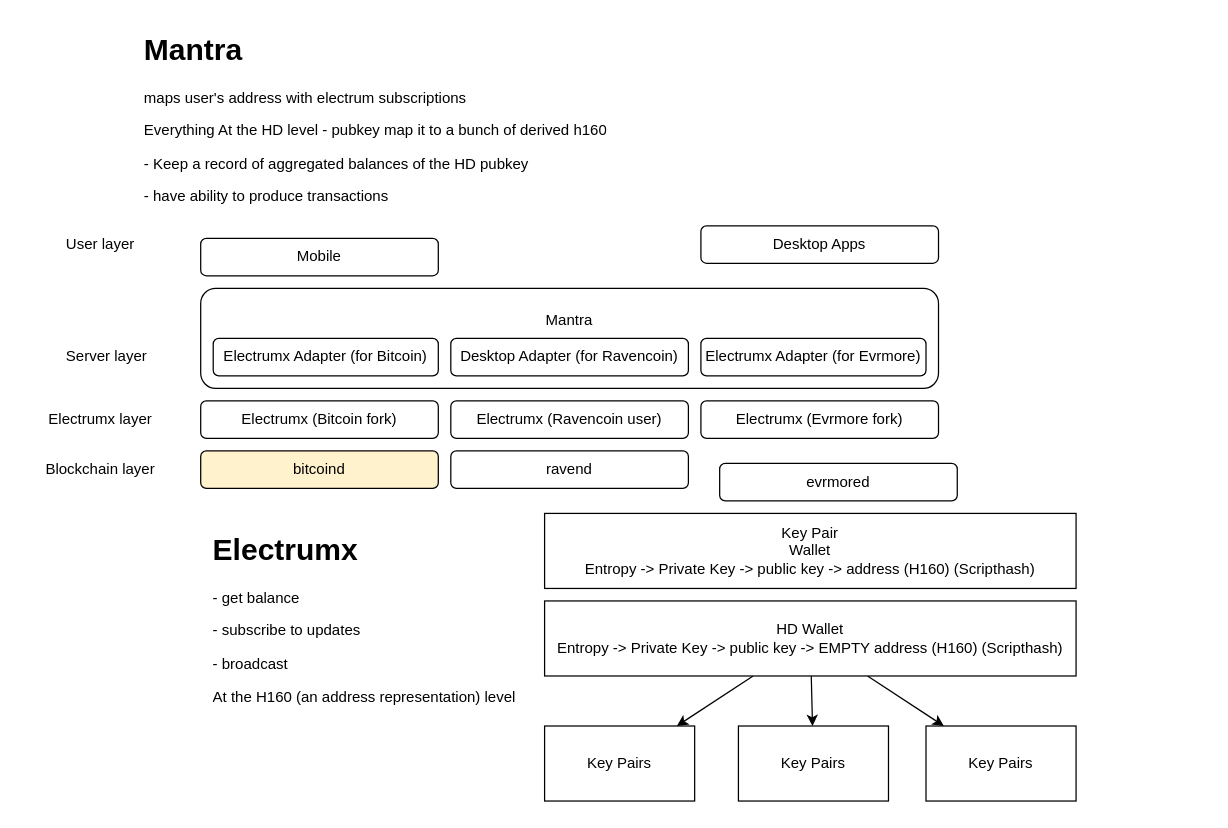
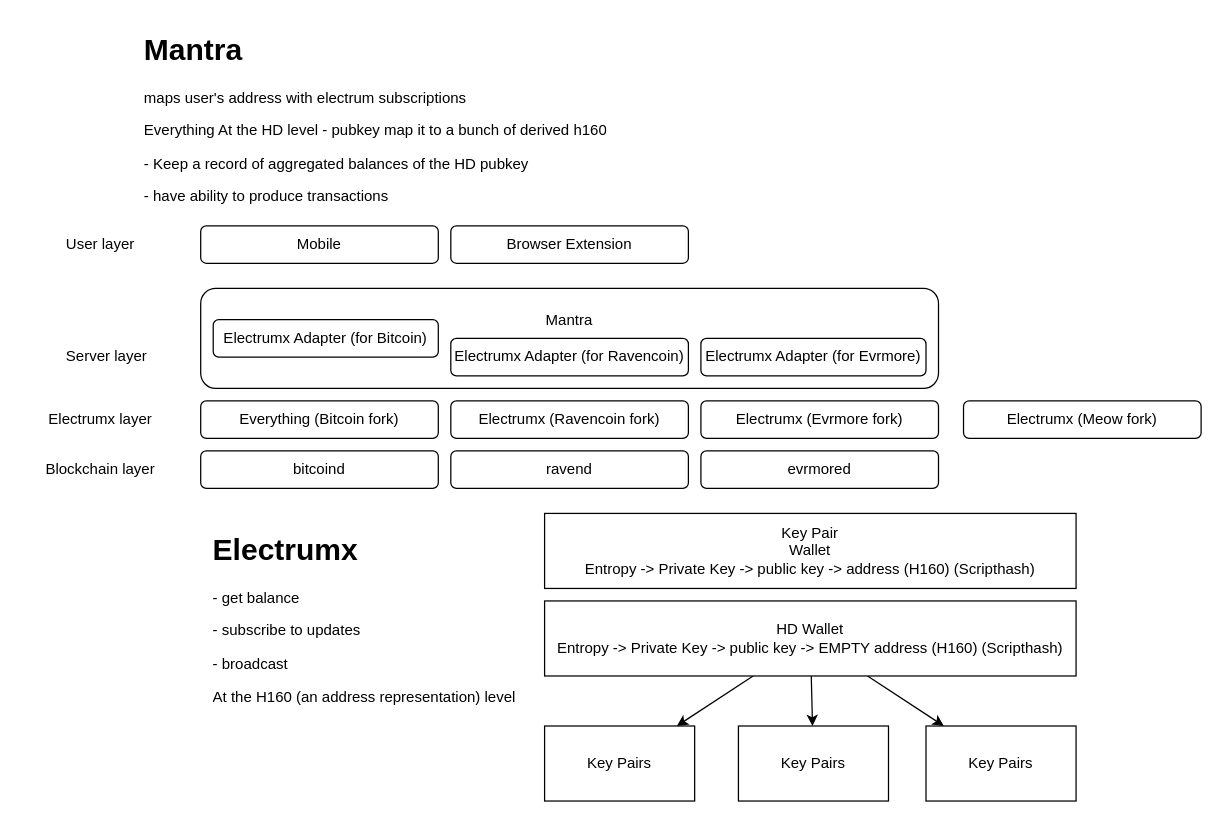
node "Browser Extension": added
node "Desktop Apps": removed
node "Mobile": moved (319, 257) -> (319, 244)
node "Electrumx Adapter (for Bitcoin)": moved (326, 357) -> (326, 338)
node "Desktop Adapter (for Ravencoin)": label "Desktop Adapter (for Ravencoin)" -> "Electrumx Adapter (for Ravencoin)"
node "Electrumx (Bitcoin fork)": label "Electrumx (Bitcoin fork)" -> "Everything (Bitcoin fork)"
node "Electrumx (Ravencoin user)": label "Electrumx (Ravencoin user)" -> "Electrumx (Ravencoin fork)"
node "Electrumx (Meow fork)": added
node "bitcoind": fillcolor #fff2cc -> #ffffff
node "evrmored": moved (838, 482) -> (819, 469)
